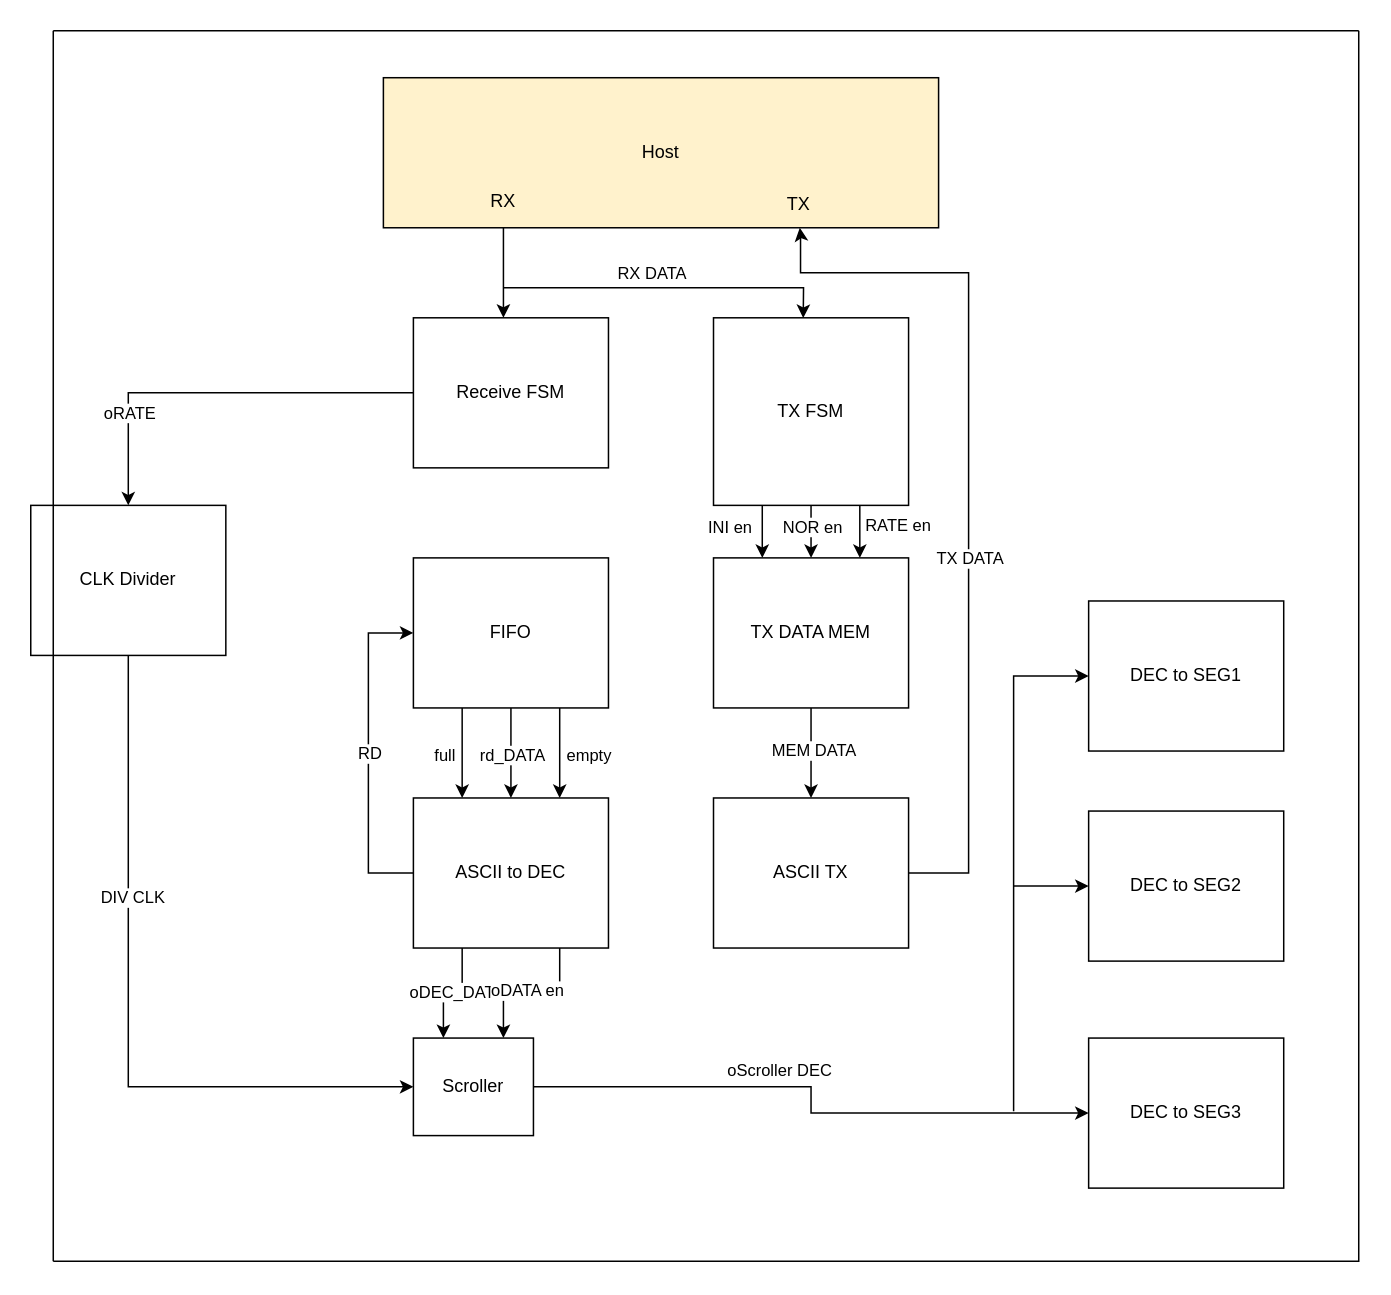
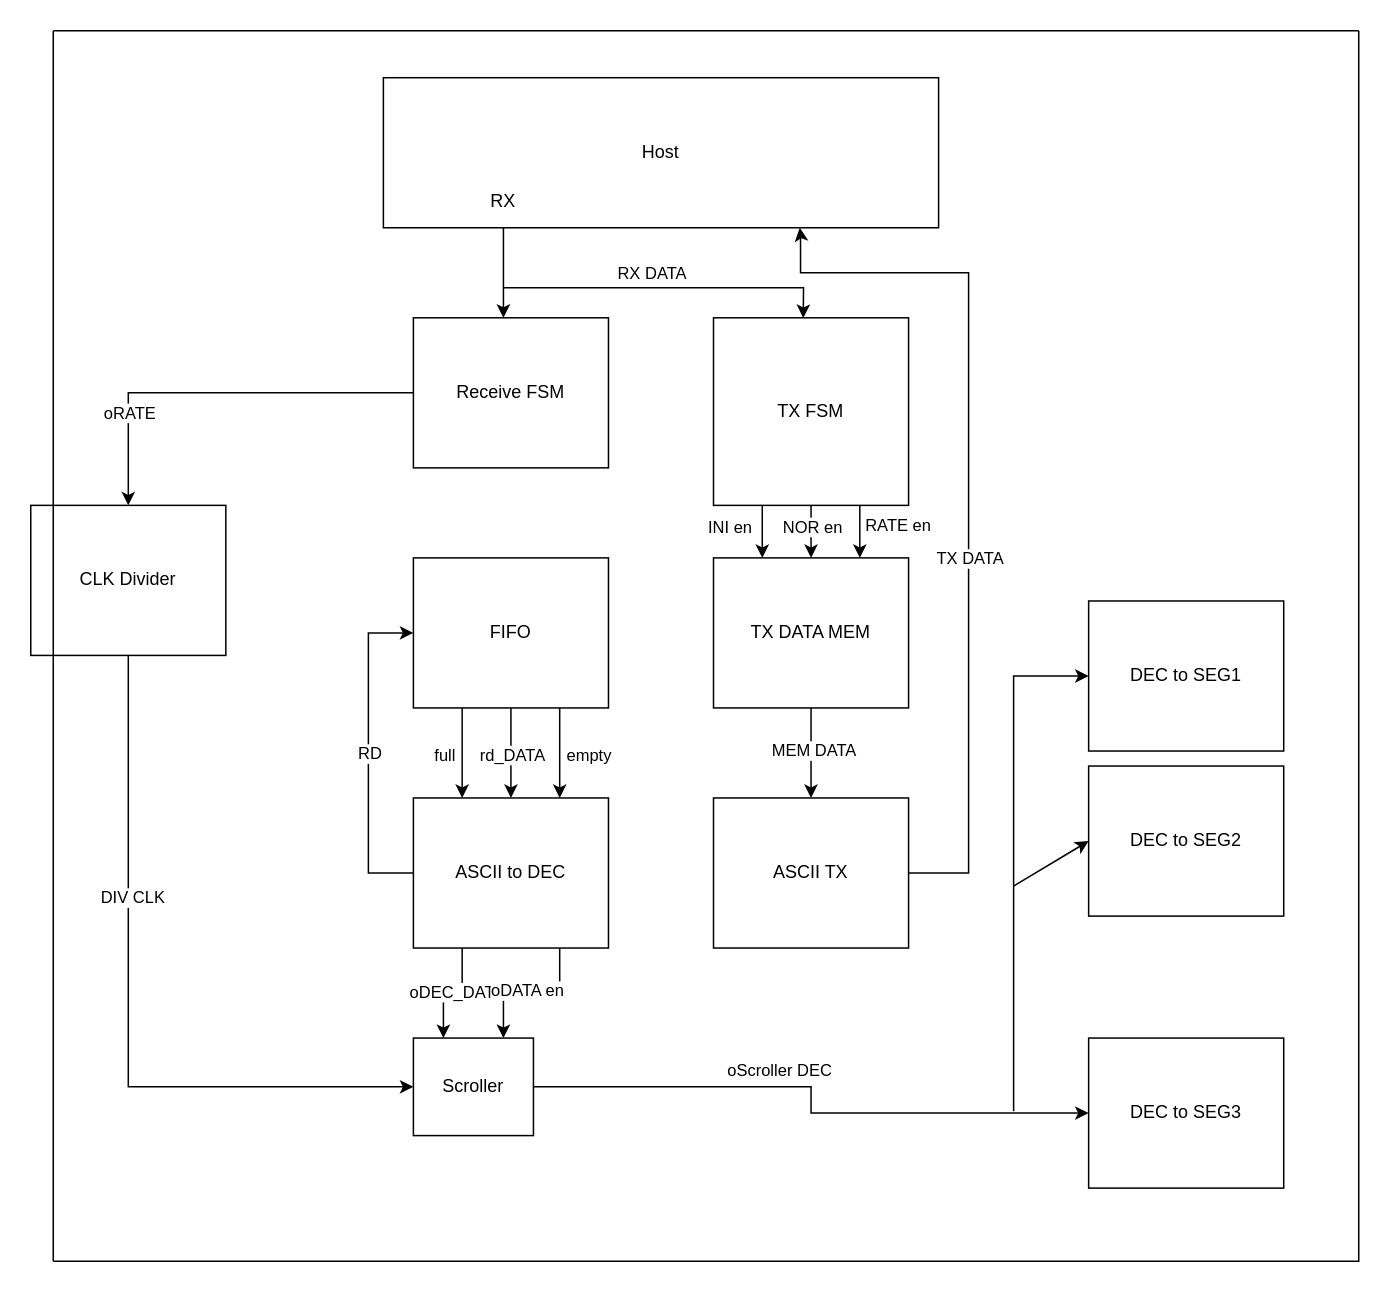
node "Host": fillcolor #fff2cc -> #ffffff
node "TX": removed
node "DEC to SEG2": moved (1186, 886) -> (1186, 841)
